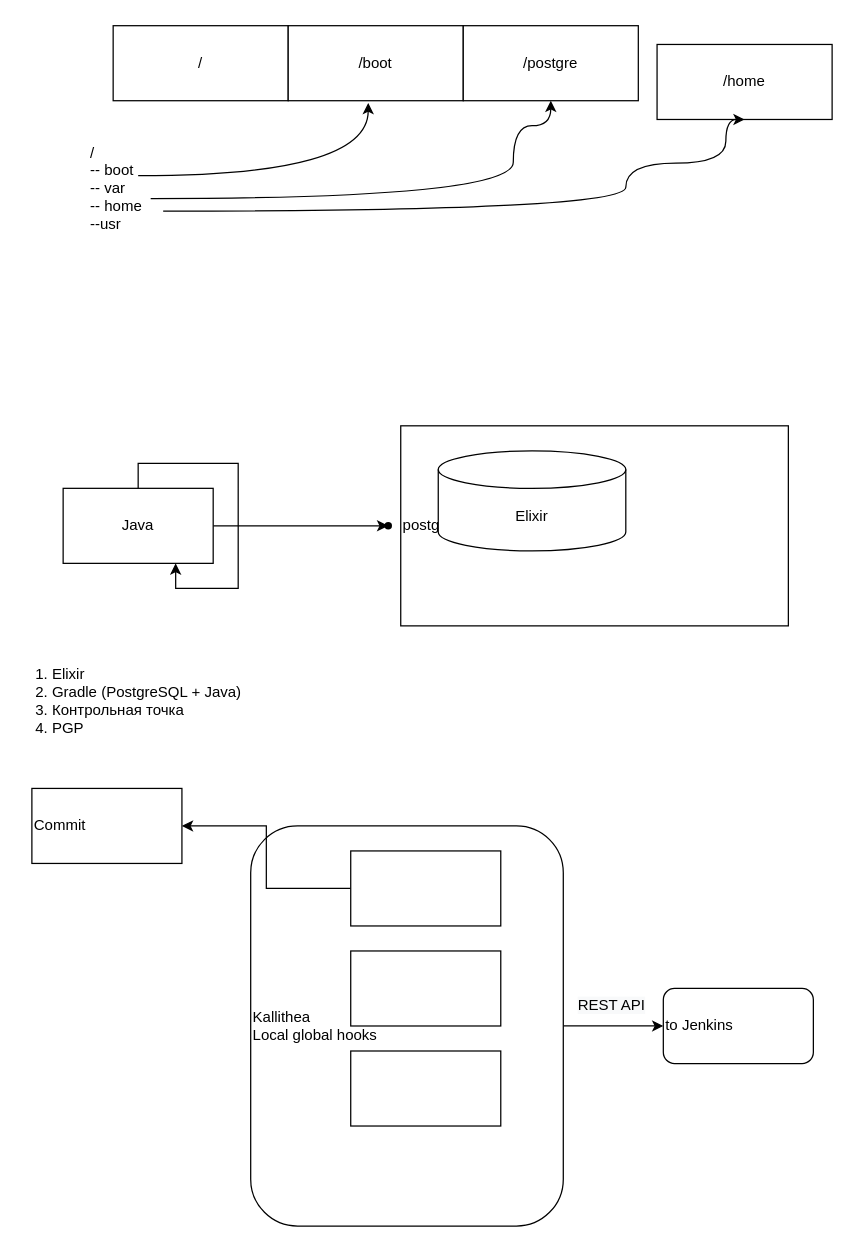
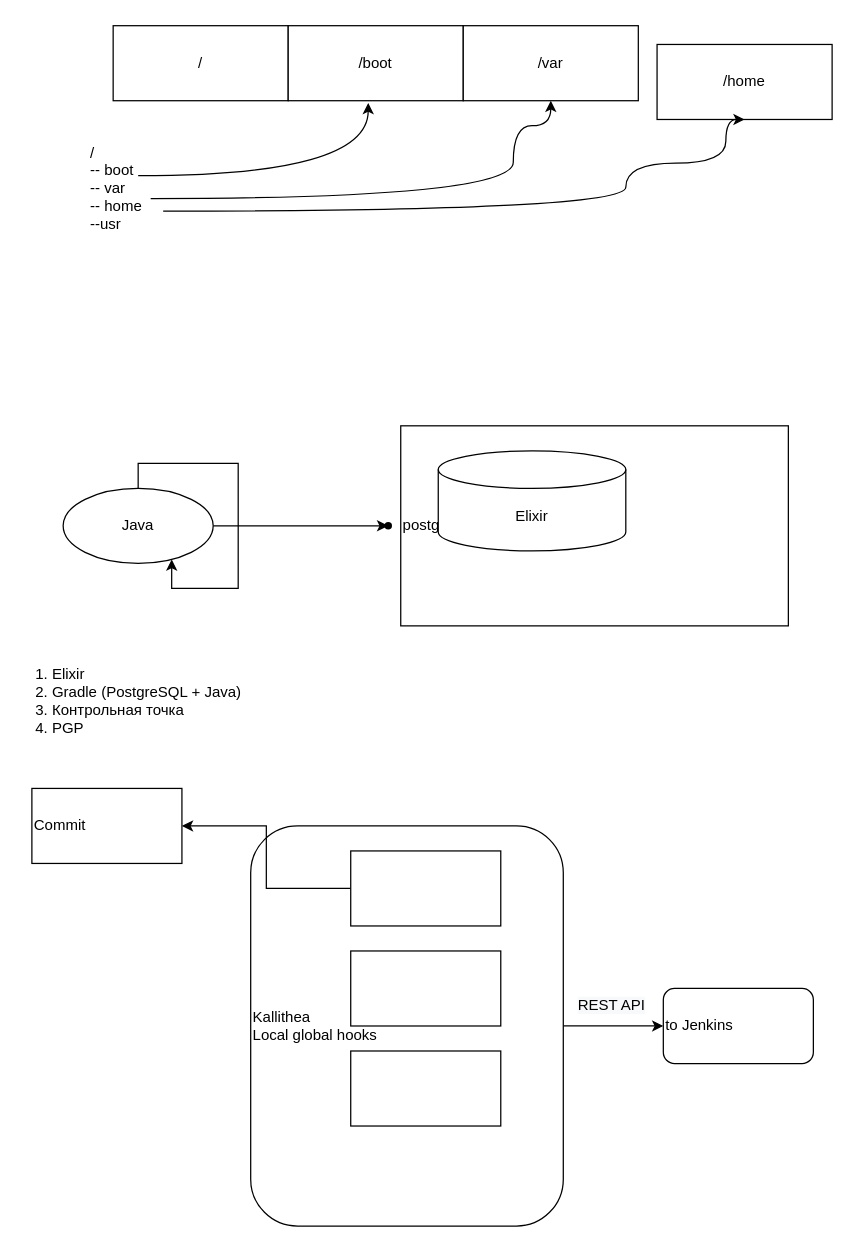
node "/postgre": label "/postgre" -> "/var"
node "Java": shape rectangle -> ellipse
